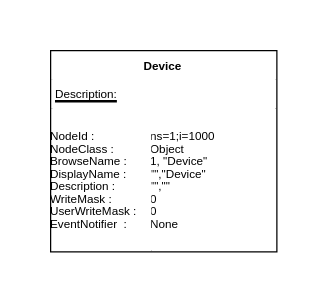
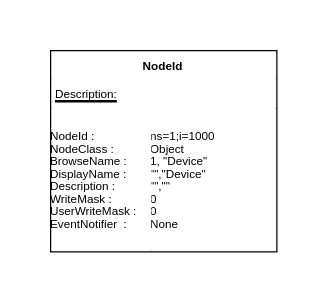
node "Device": label "Device" -> "NodeId"
